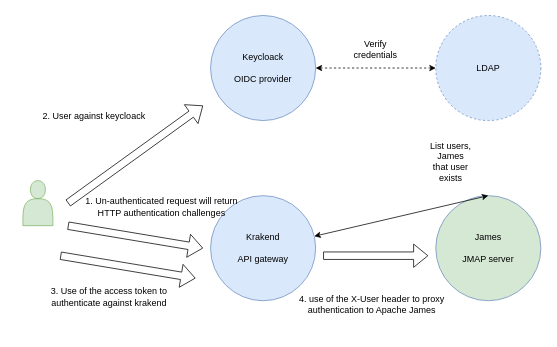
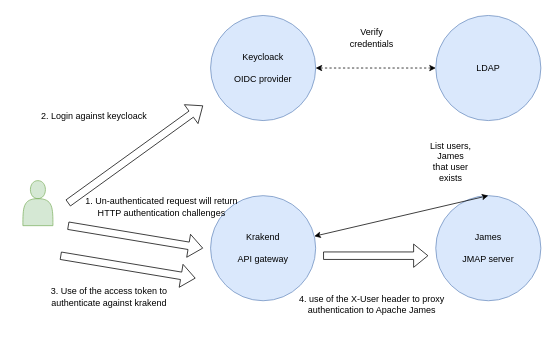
node "Verify credentials": moved (375, 49) -> (372, 38)
node "LDAP": style dashed -> solid
node "2. User against keycloack": label "2. User against keycloack" -> "2. Login against keycloack"
node "James JMAP server": fillcolor #d5e8d4 -> #dae8fc
